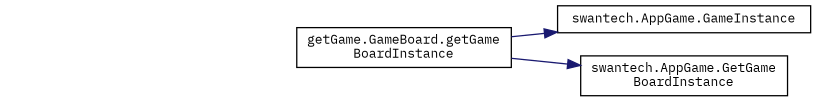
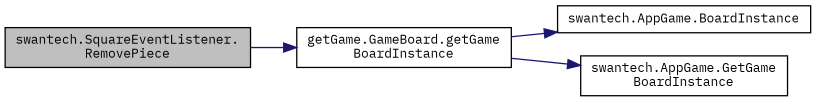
node "swantech.AppGame.GameInstance": label "swantech.AppGame.GameInstance" -> "swantech.AppGame.BoardInstance"
node "swantech.SquareEventListener. RemovePiece": added
